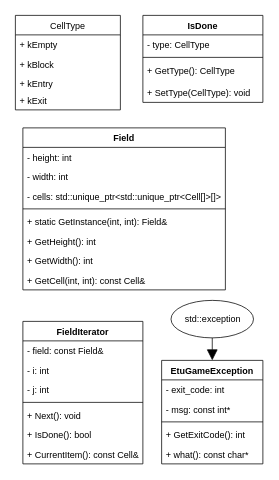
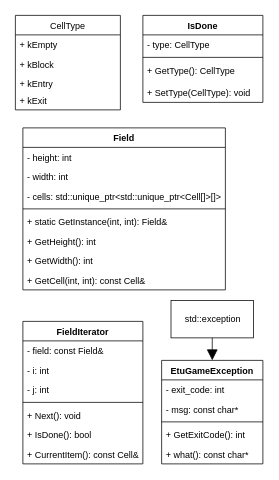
node "std::exception": shape ellipse -> rectangle
node "- msg: const int*": label "- msg: const int*" -> "- msg: const char*"
